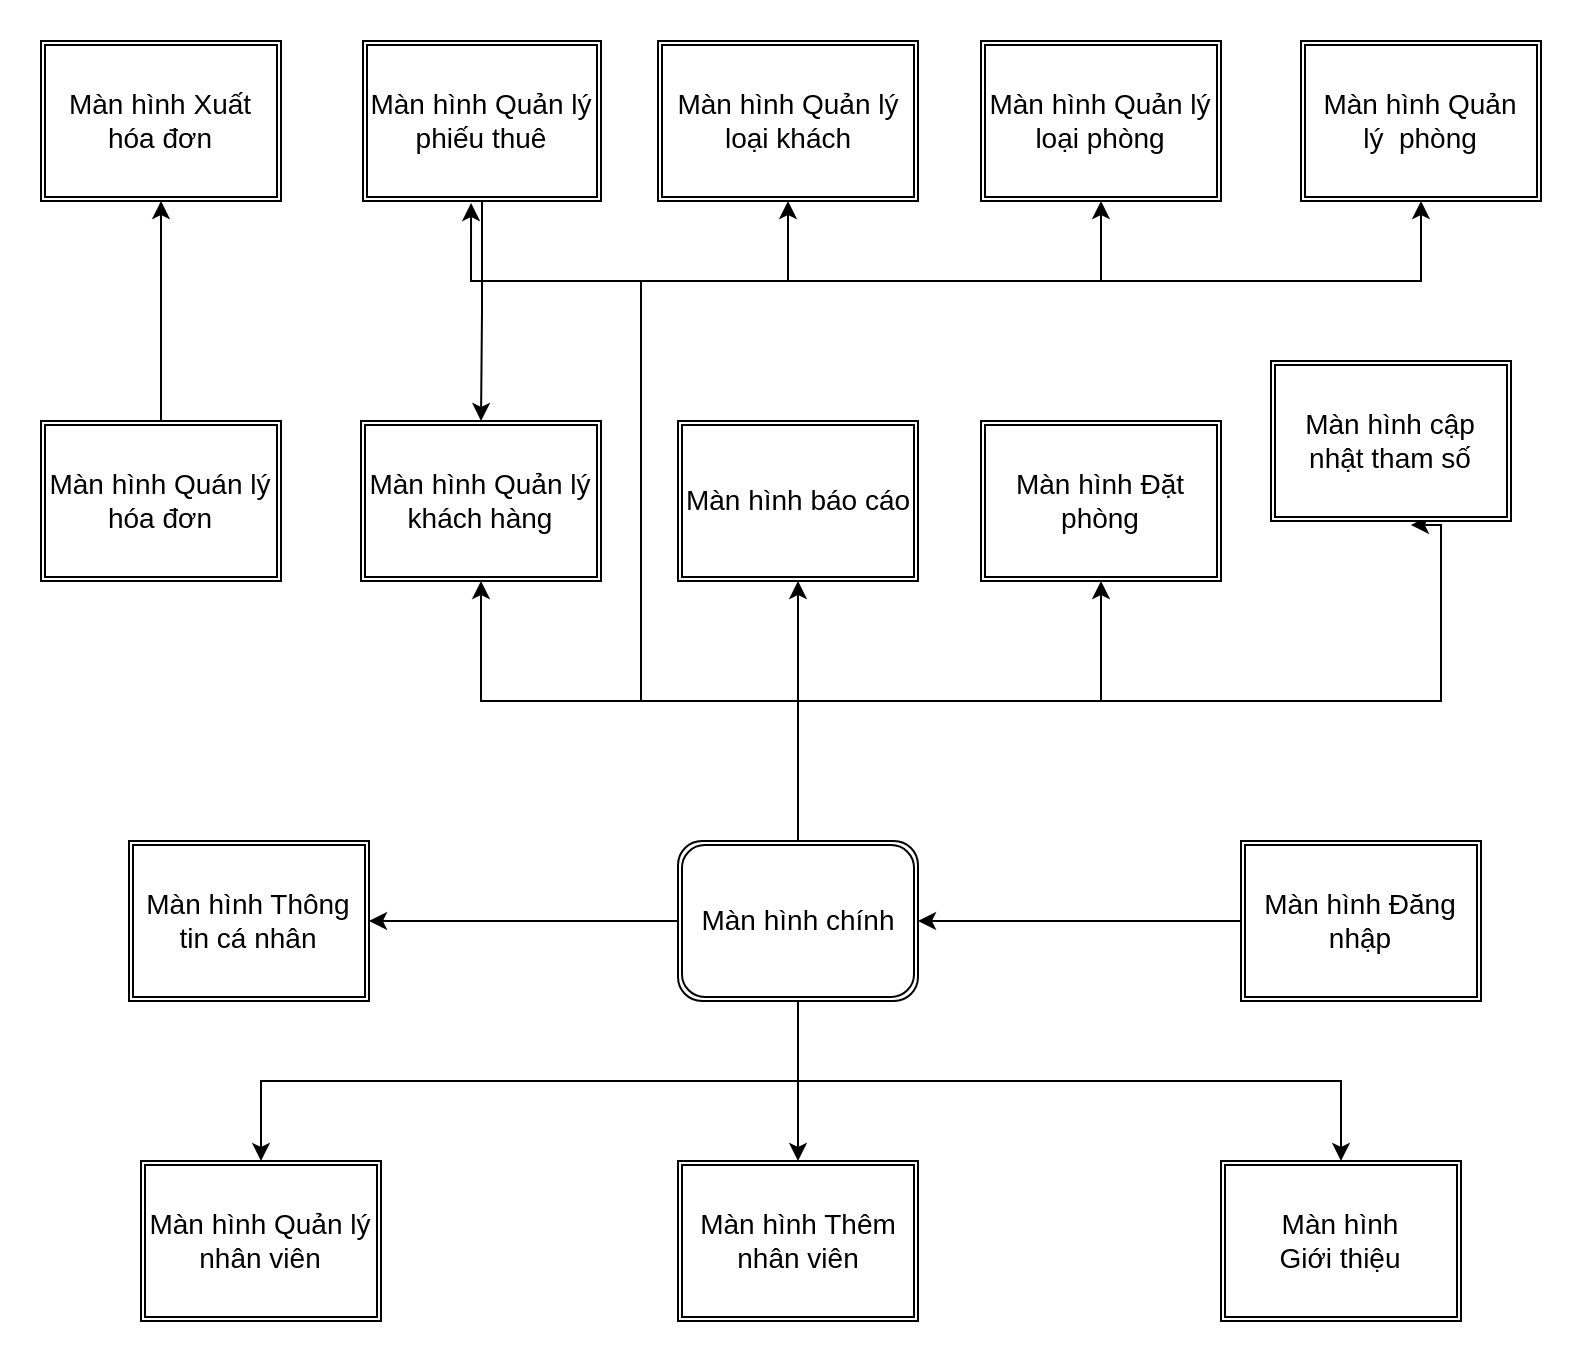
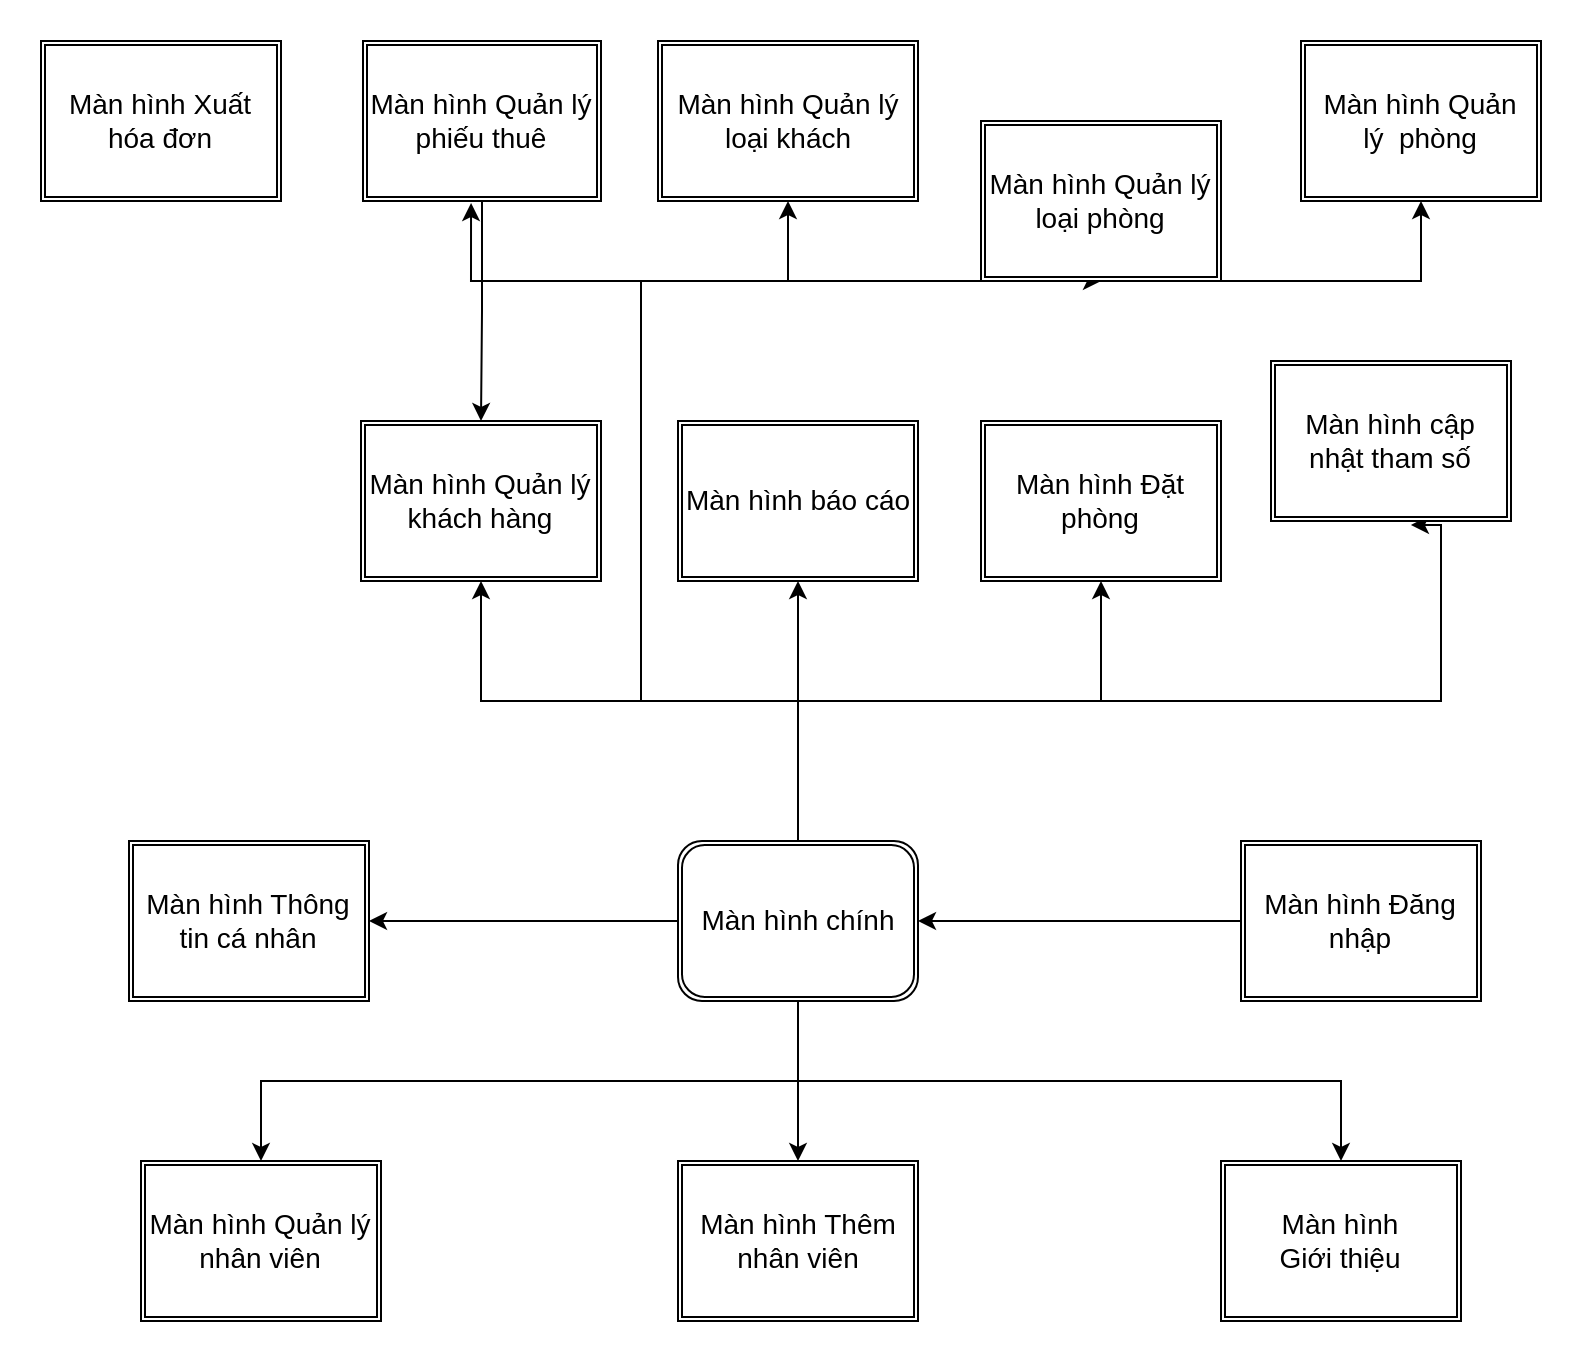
node "Màn hình Quản lý loại phòng": moved (1101, 121) -> (1101, 201)
edge "Màn hình Quán lý hóa đơn" -> "Màn hình Xuất hóa đơn": removed
node "Màn hình Quán lý hóa đơn": removed
